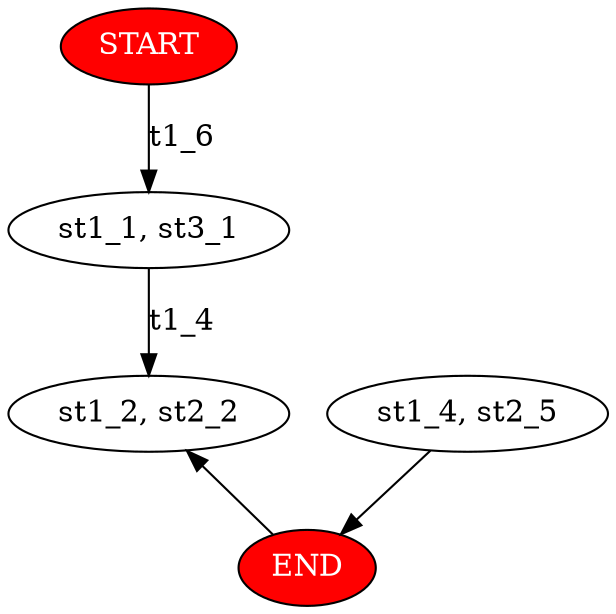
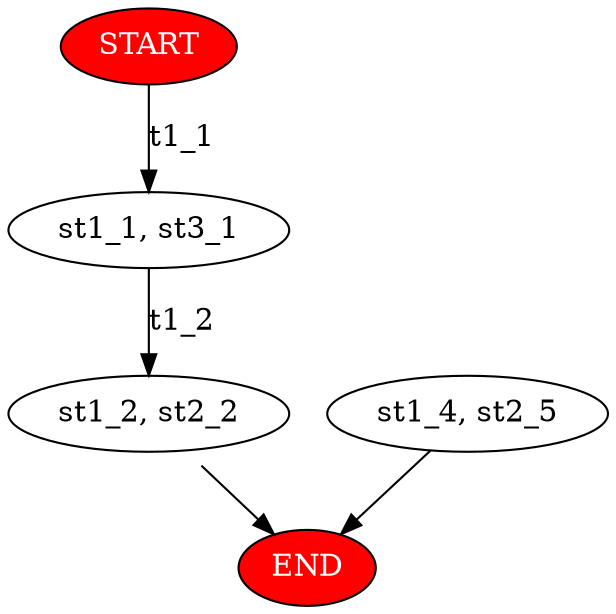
edge "START" -> "st1_1, st3_1": label "t1_6" -> "t1_1"
edge "st1_1, st3_1" -> "st1_2, st2_2": label "t1_4" -> "t1_2"
edge "END" -> "st1_2, st2_2": reversed
